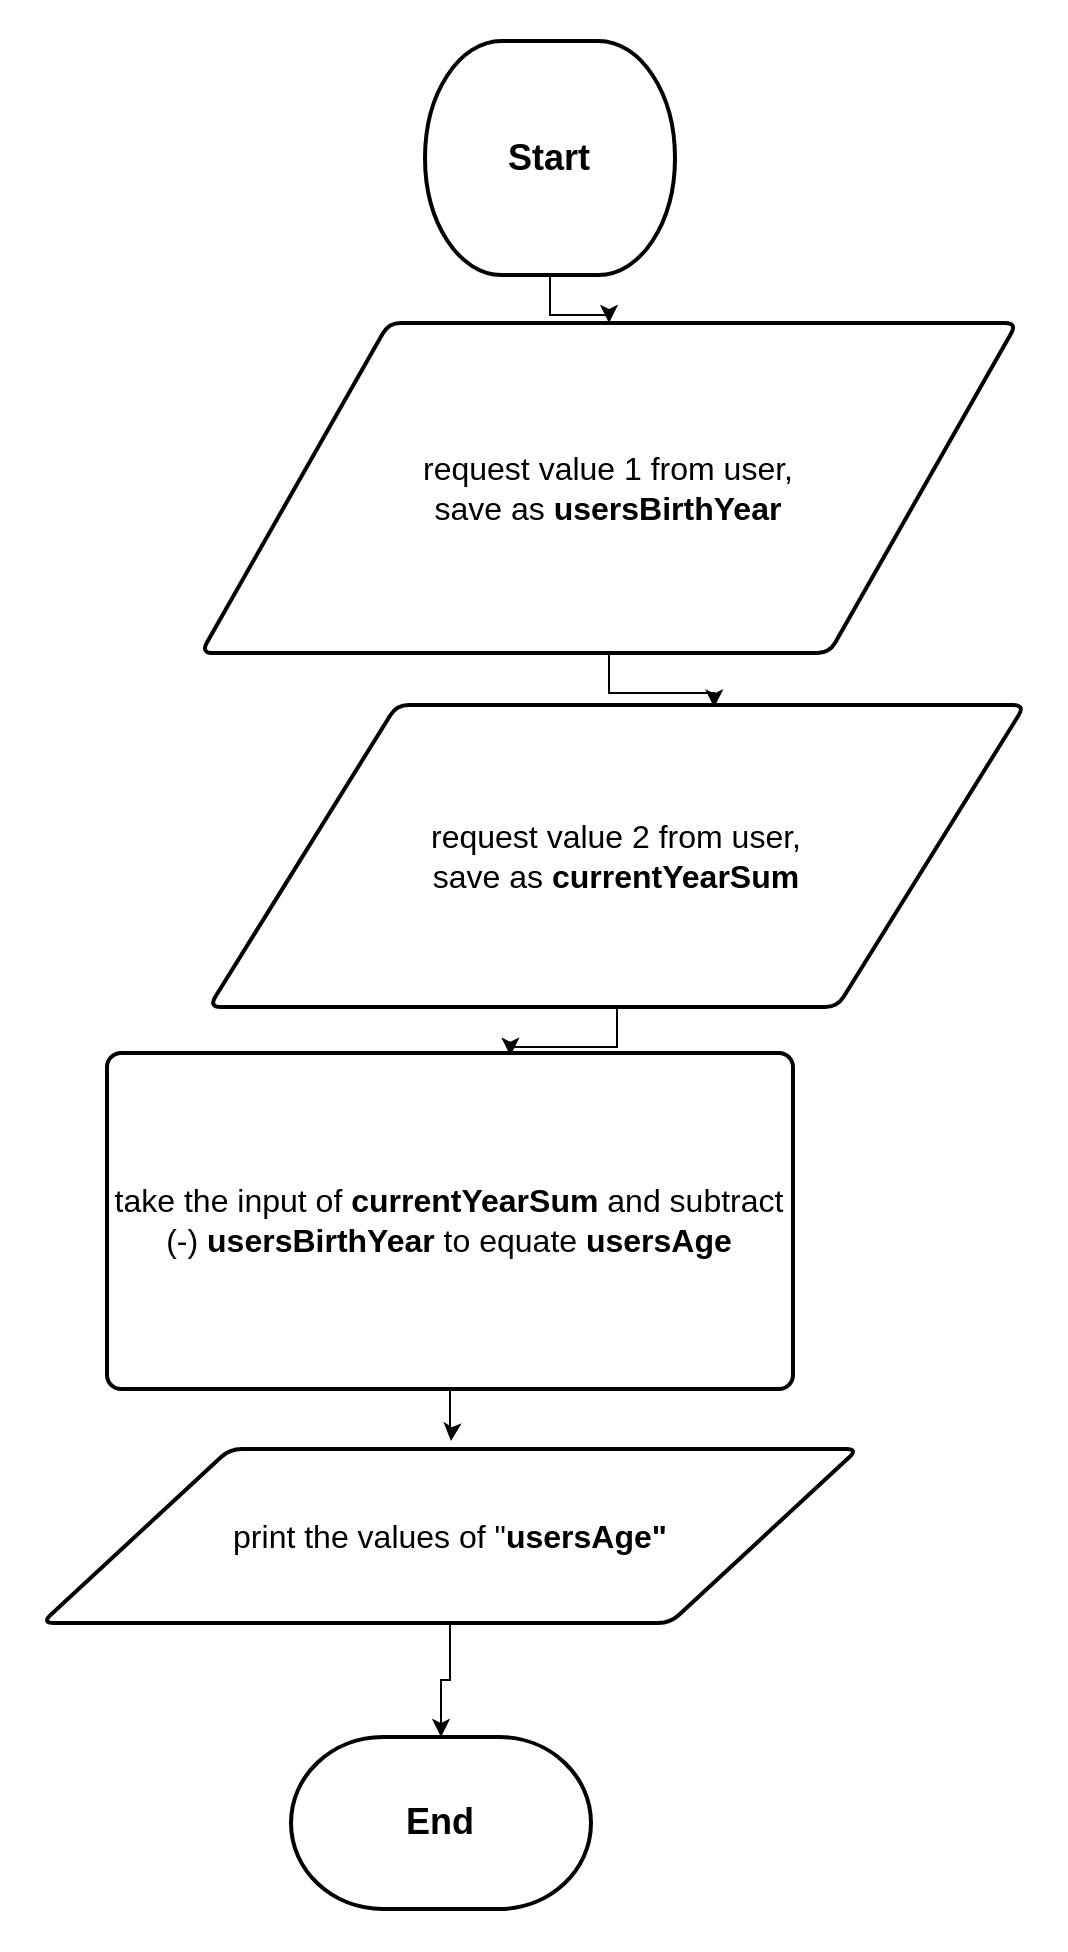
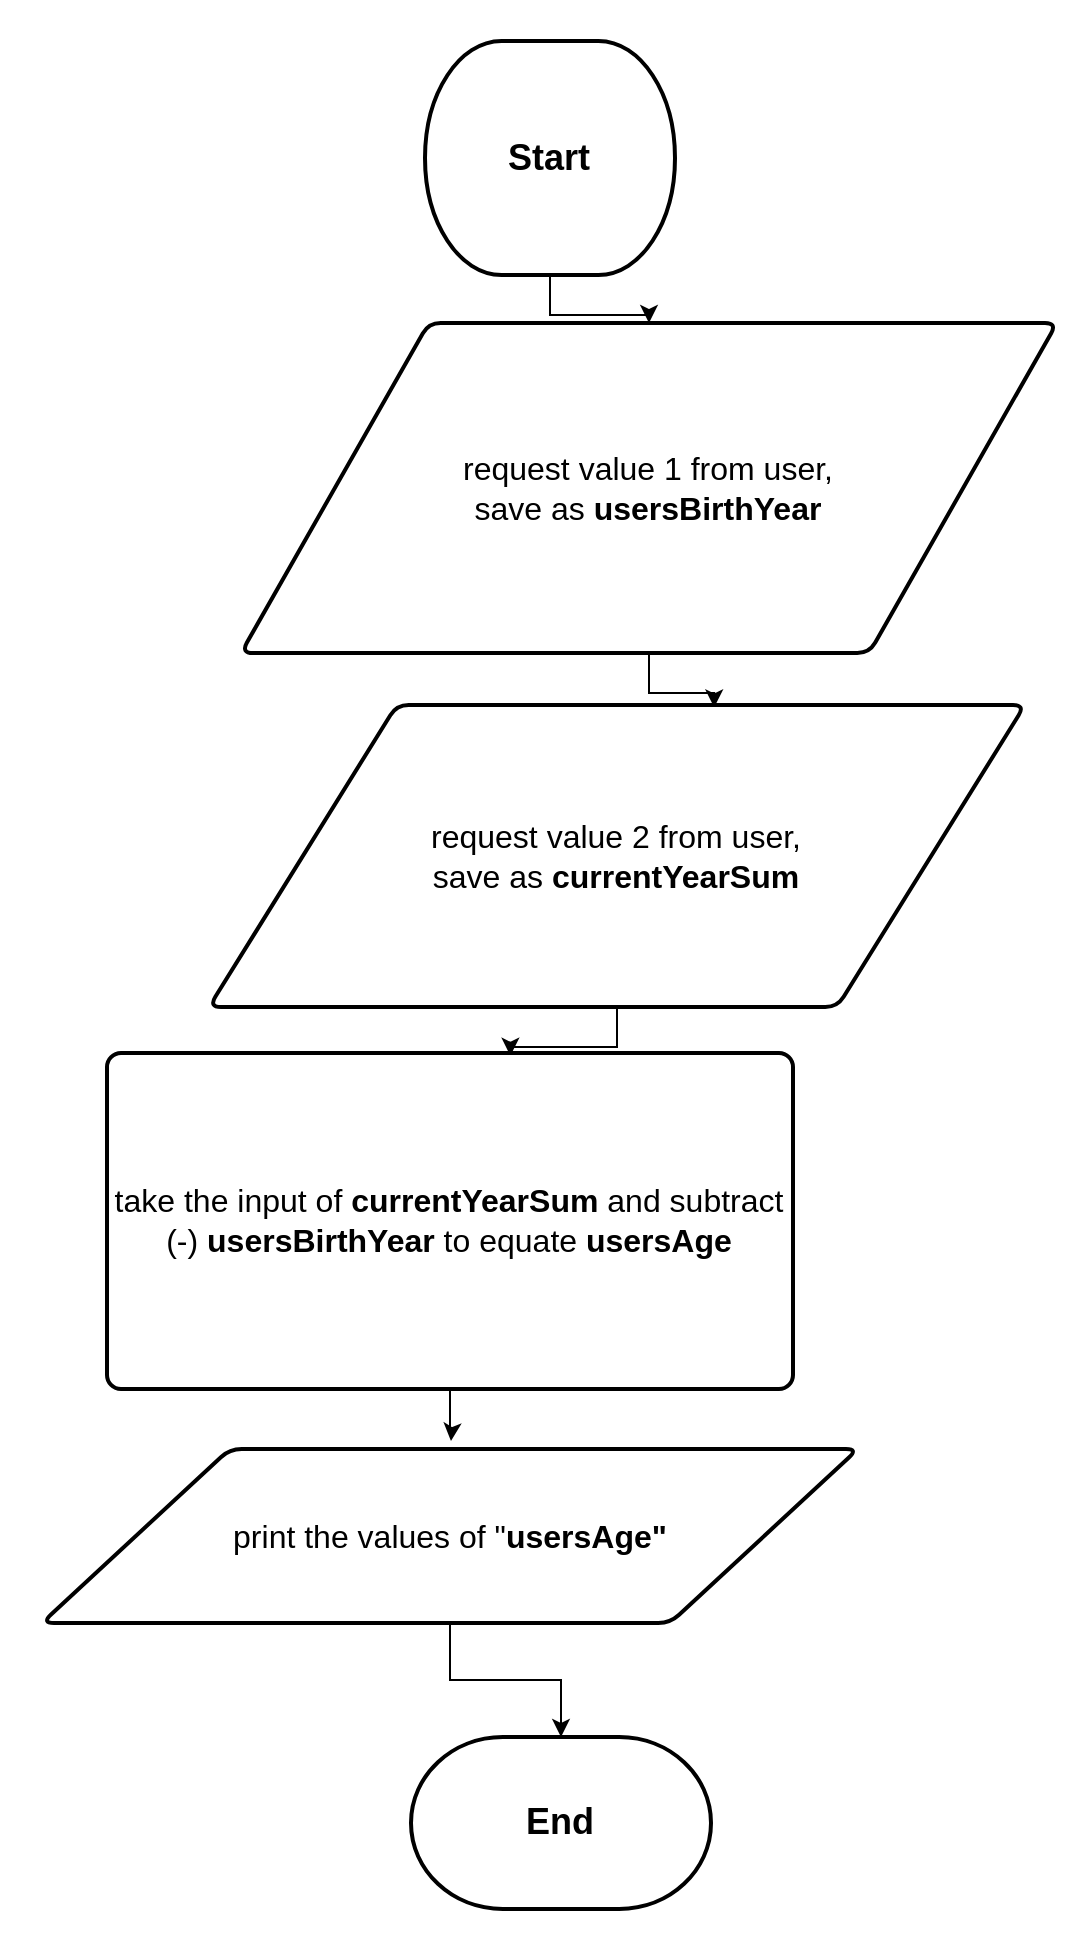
node "request value 1 from user, save as usersBirthYear": moved (609, 488) -> (649, 488)
node "End": moved (441, 1823) -> (561, 1823)
